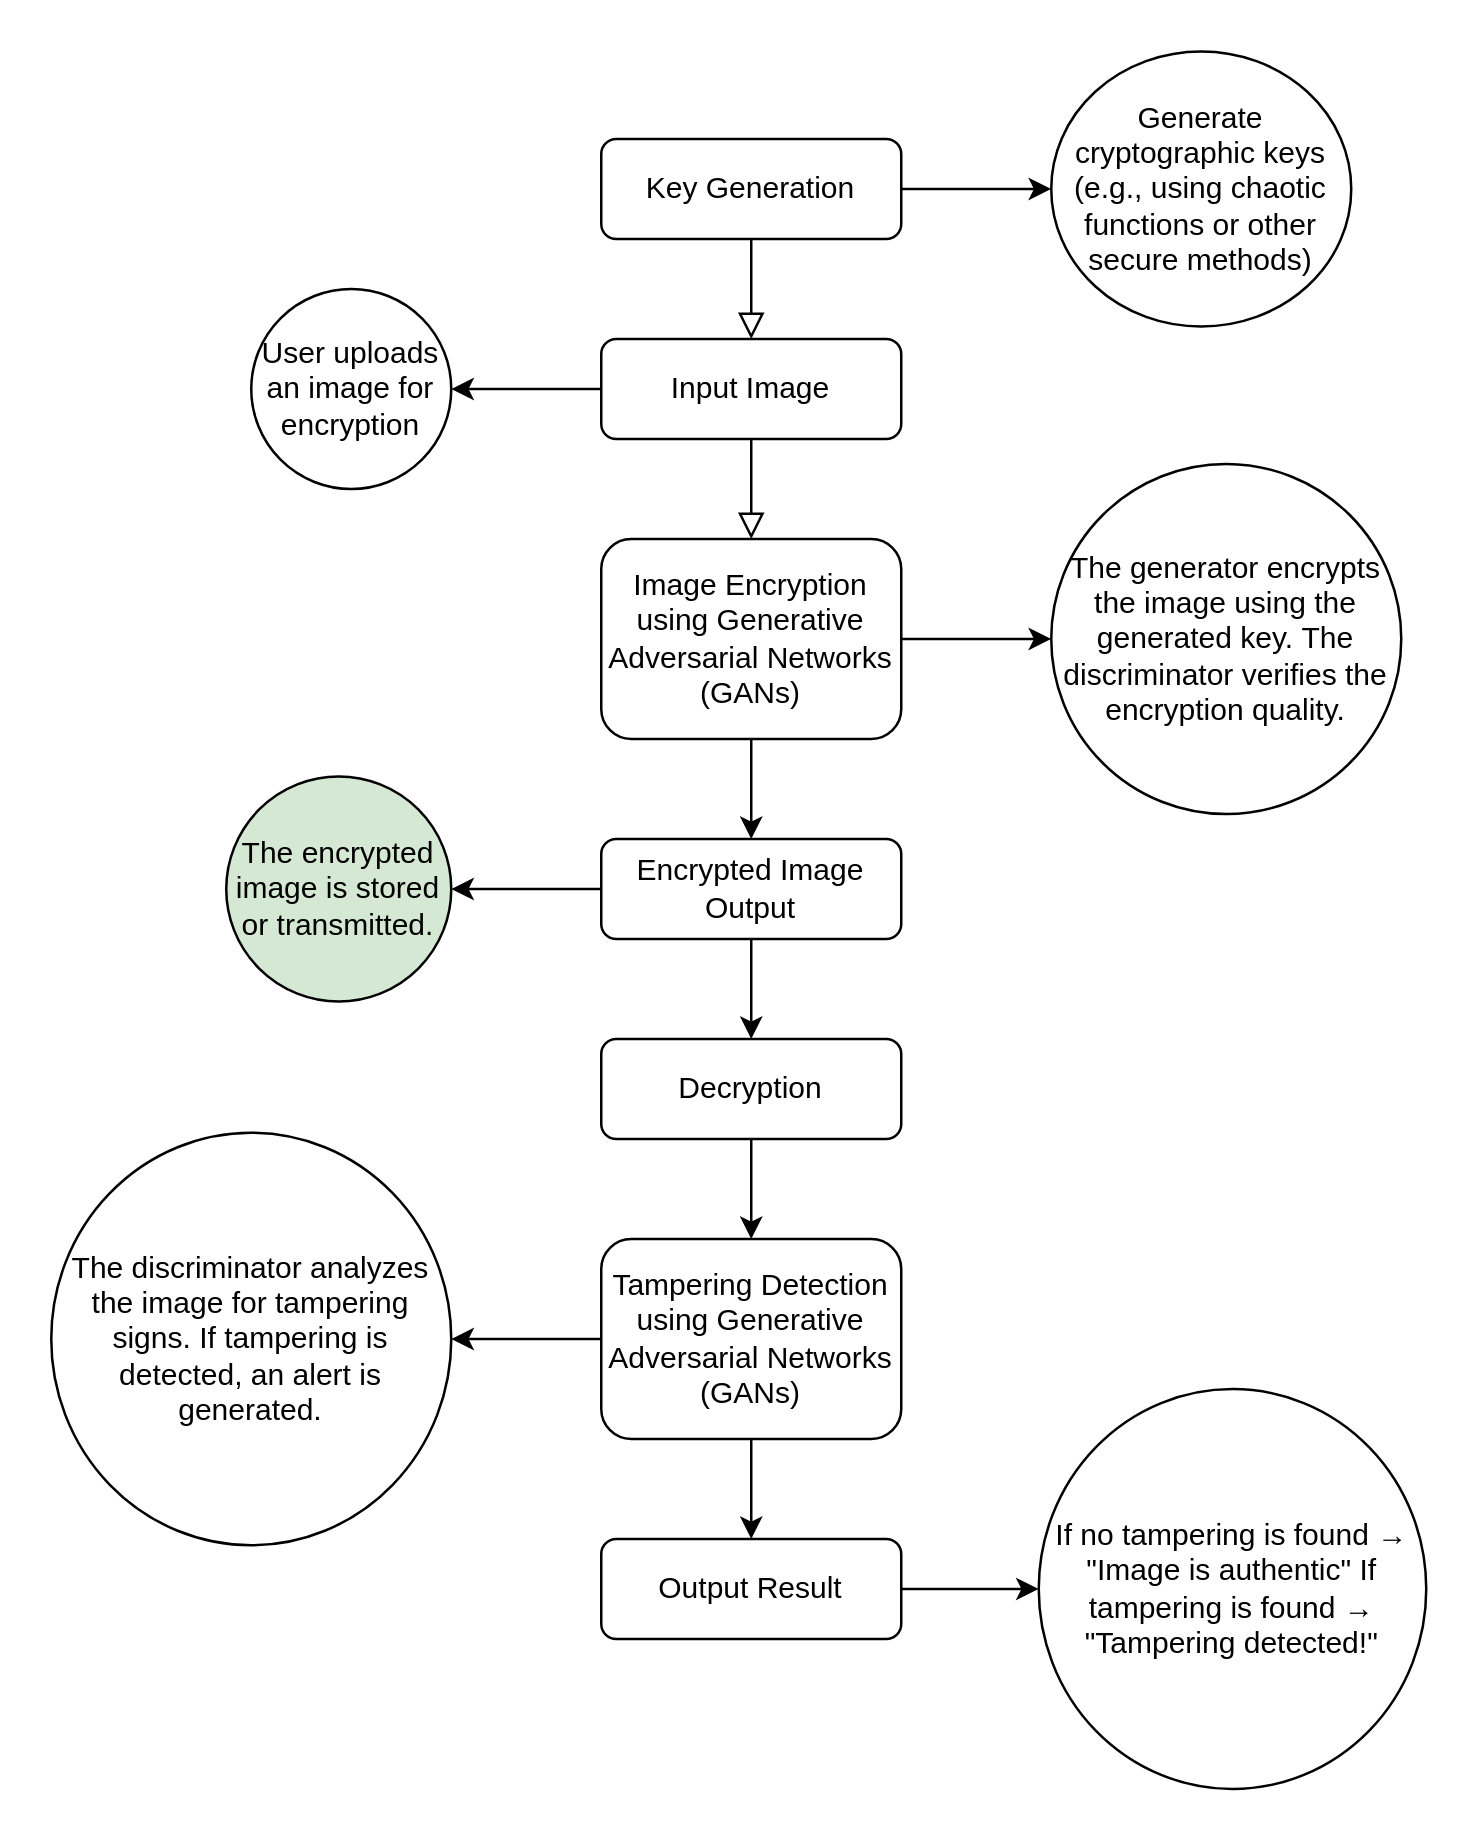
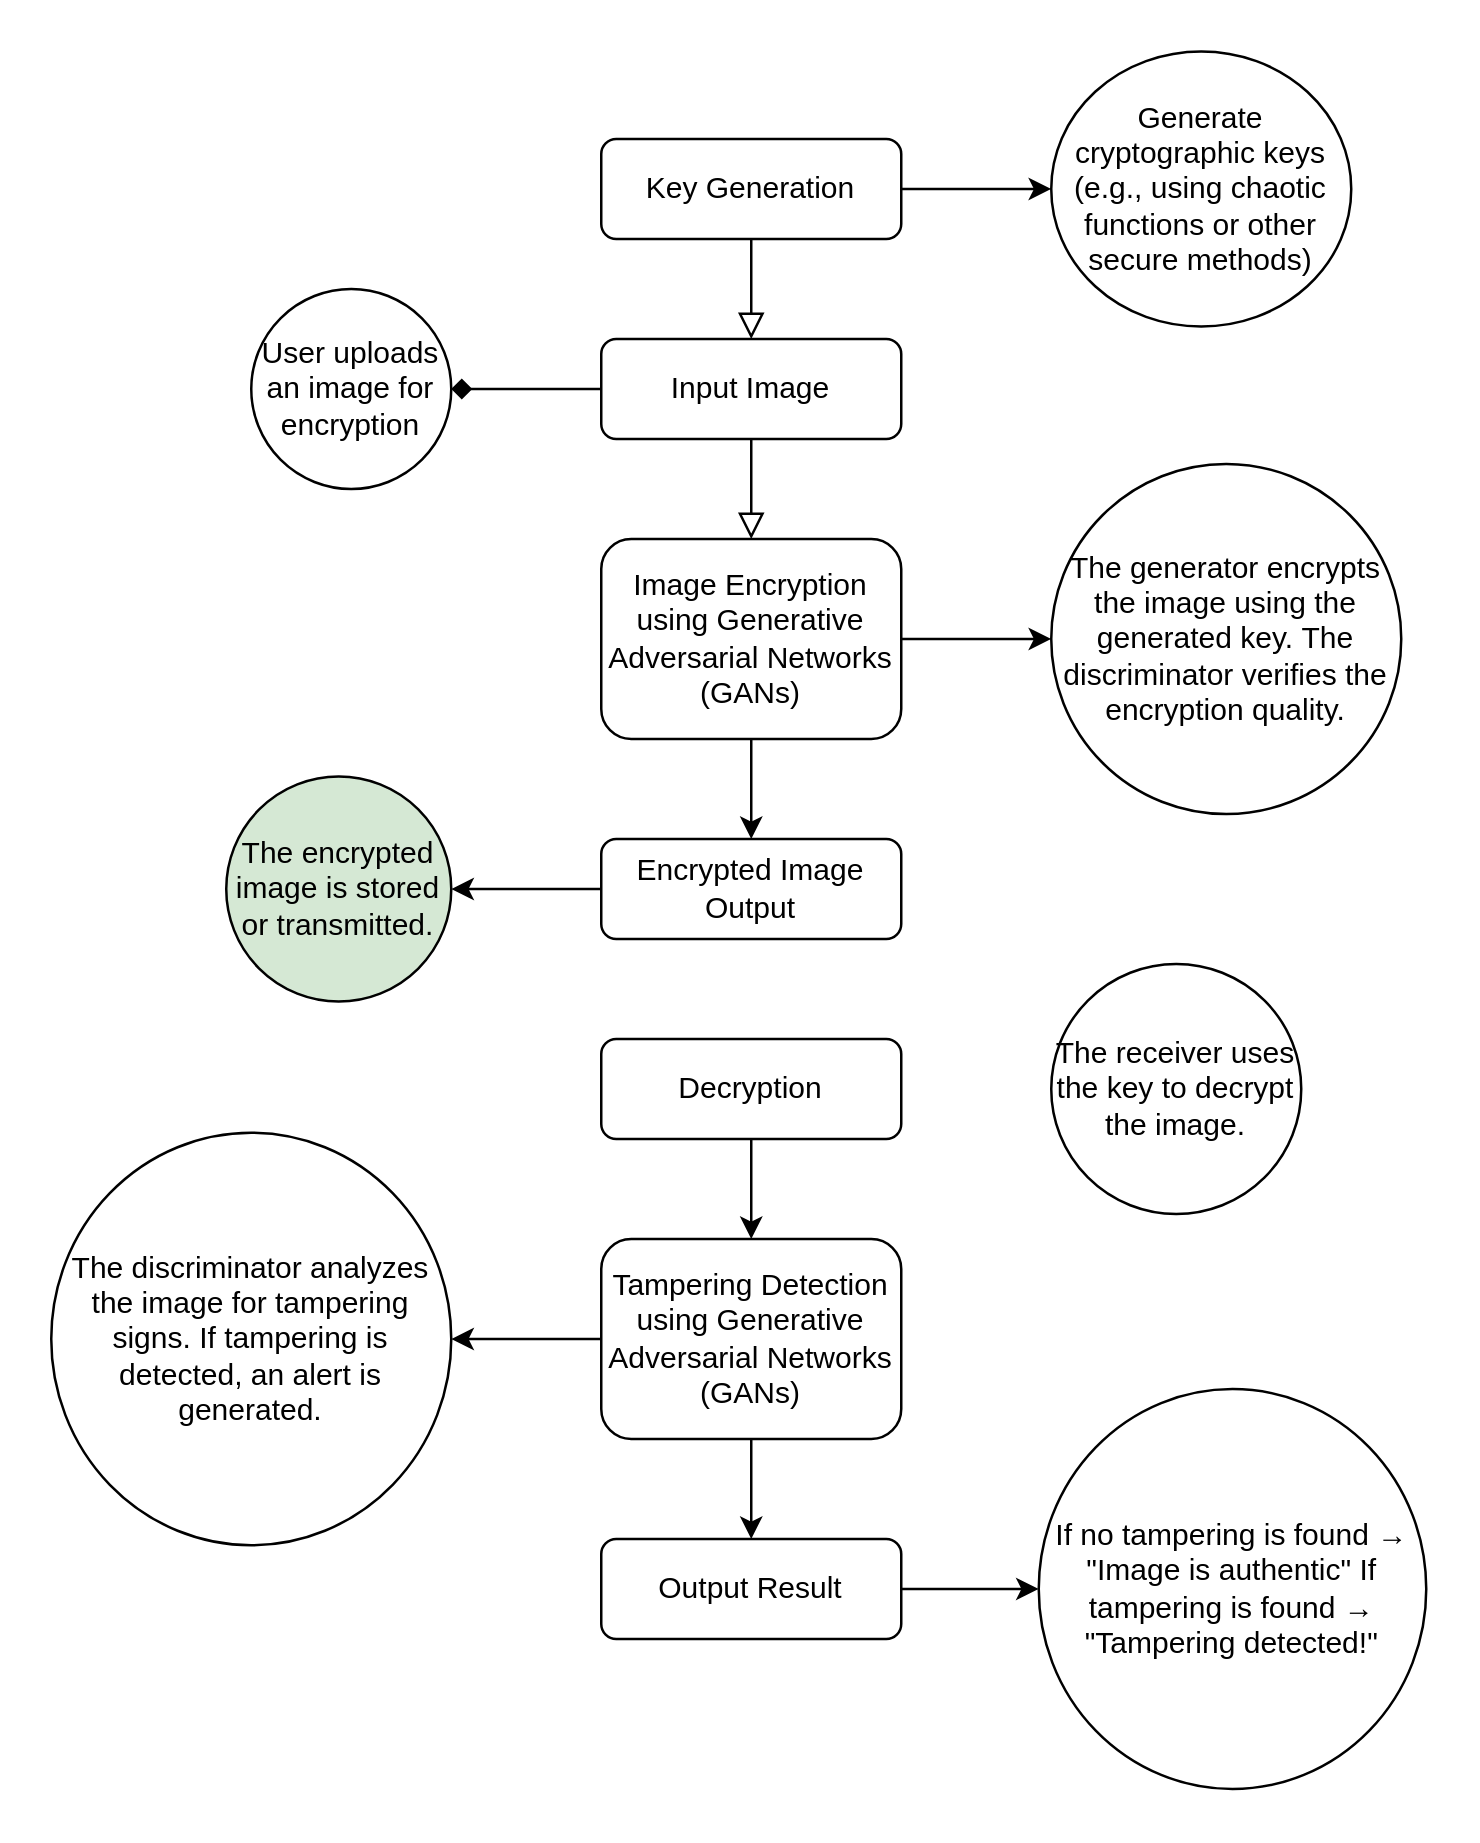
edge "Input Image" -> "User uploads an image for encryption": arrowhead classic -> diamond
edge "Encrypted Image Output" -> "Decryption": removed
node "The receiver uses the key to decrypt the image.": added
